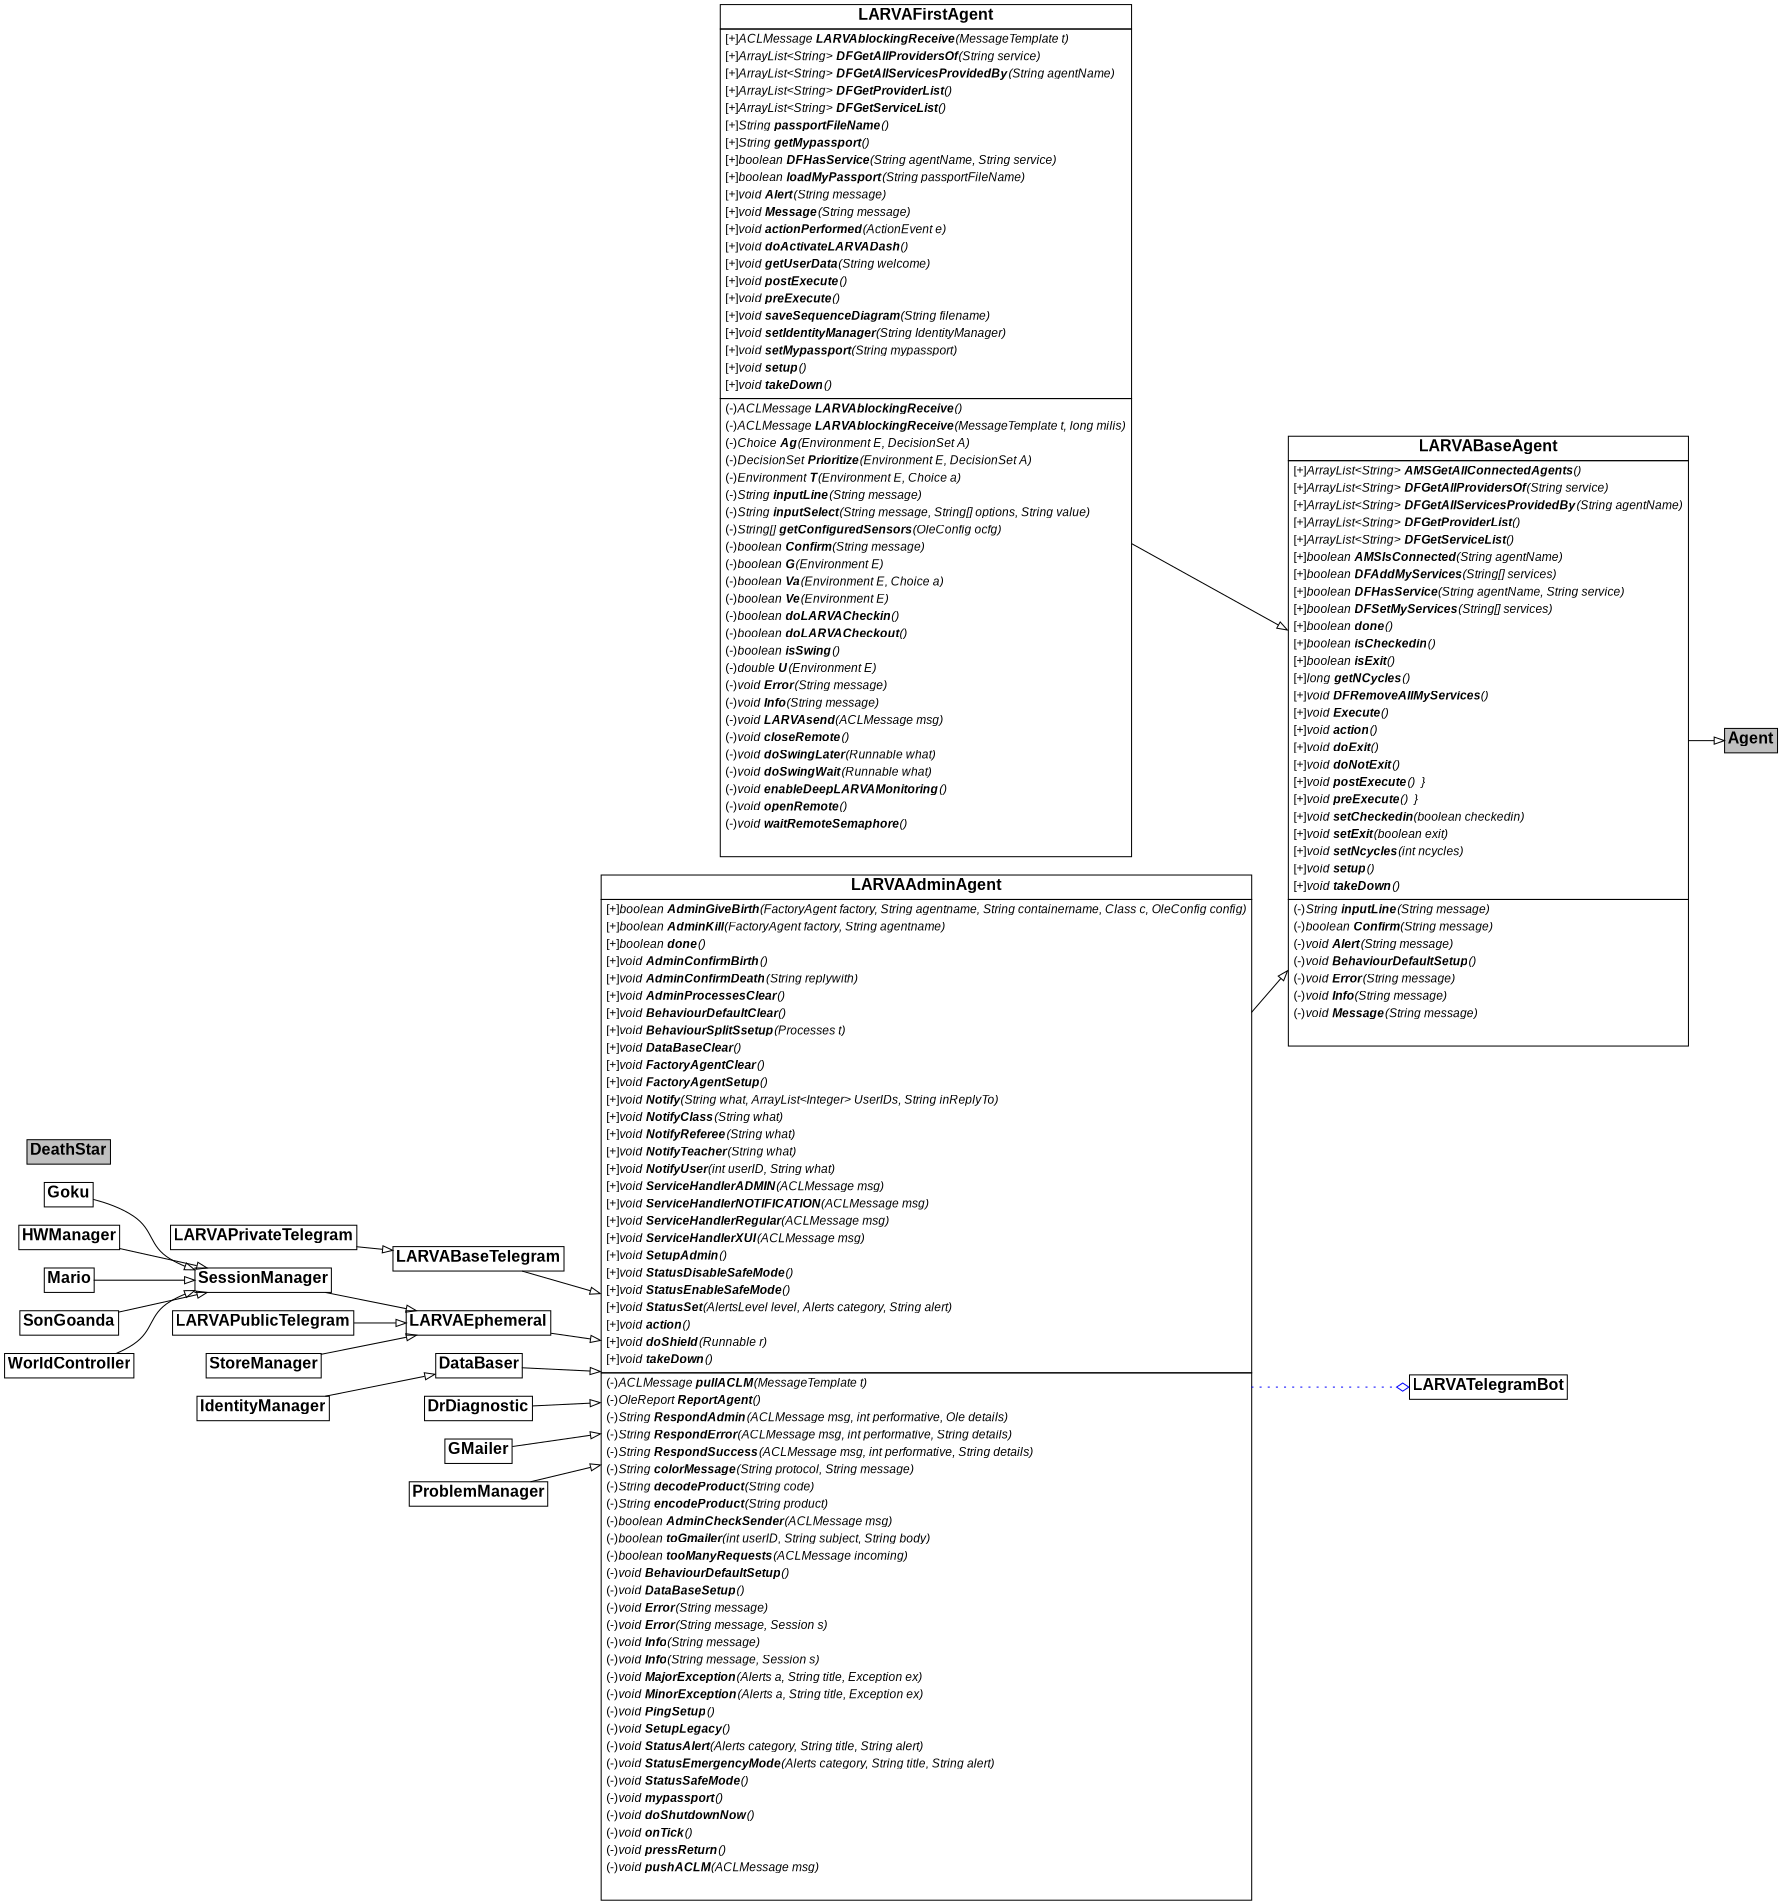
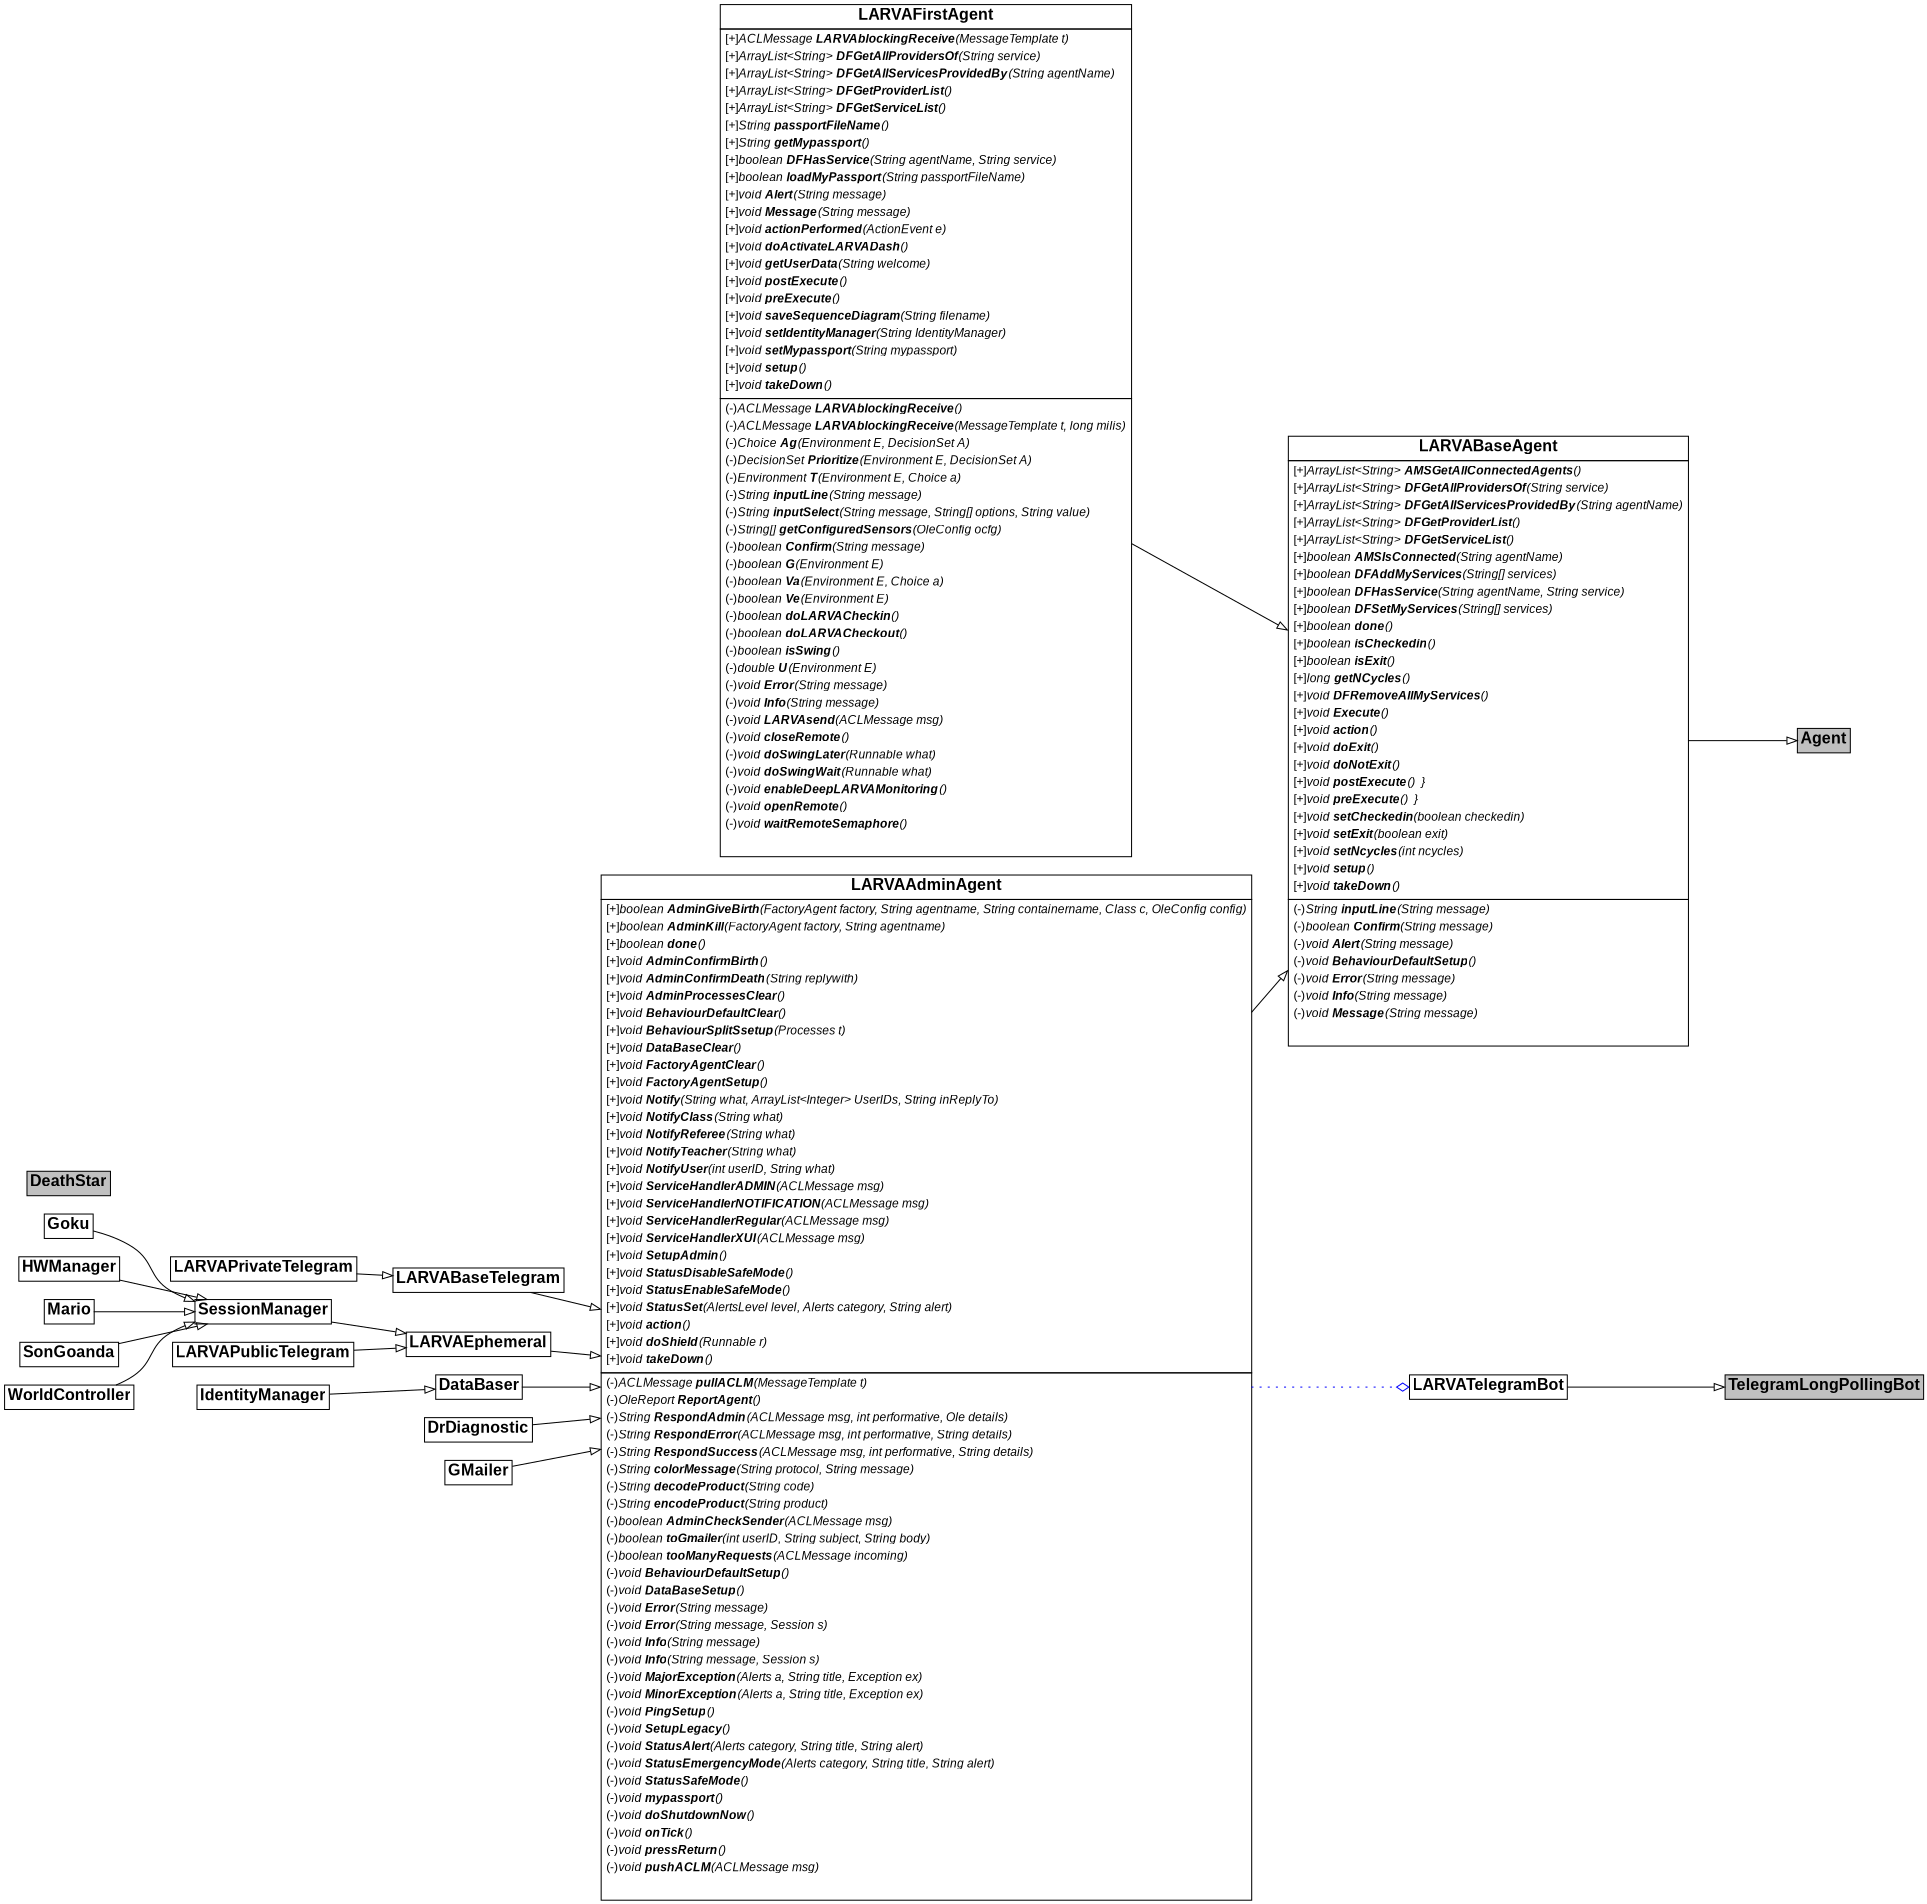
node "StoreManager": removed
node "TelegramLongPollingBot": added
node "ProblemManager": removed
